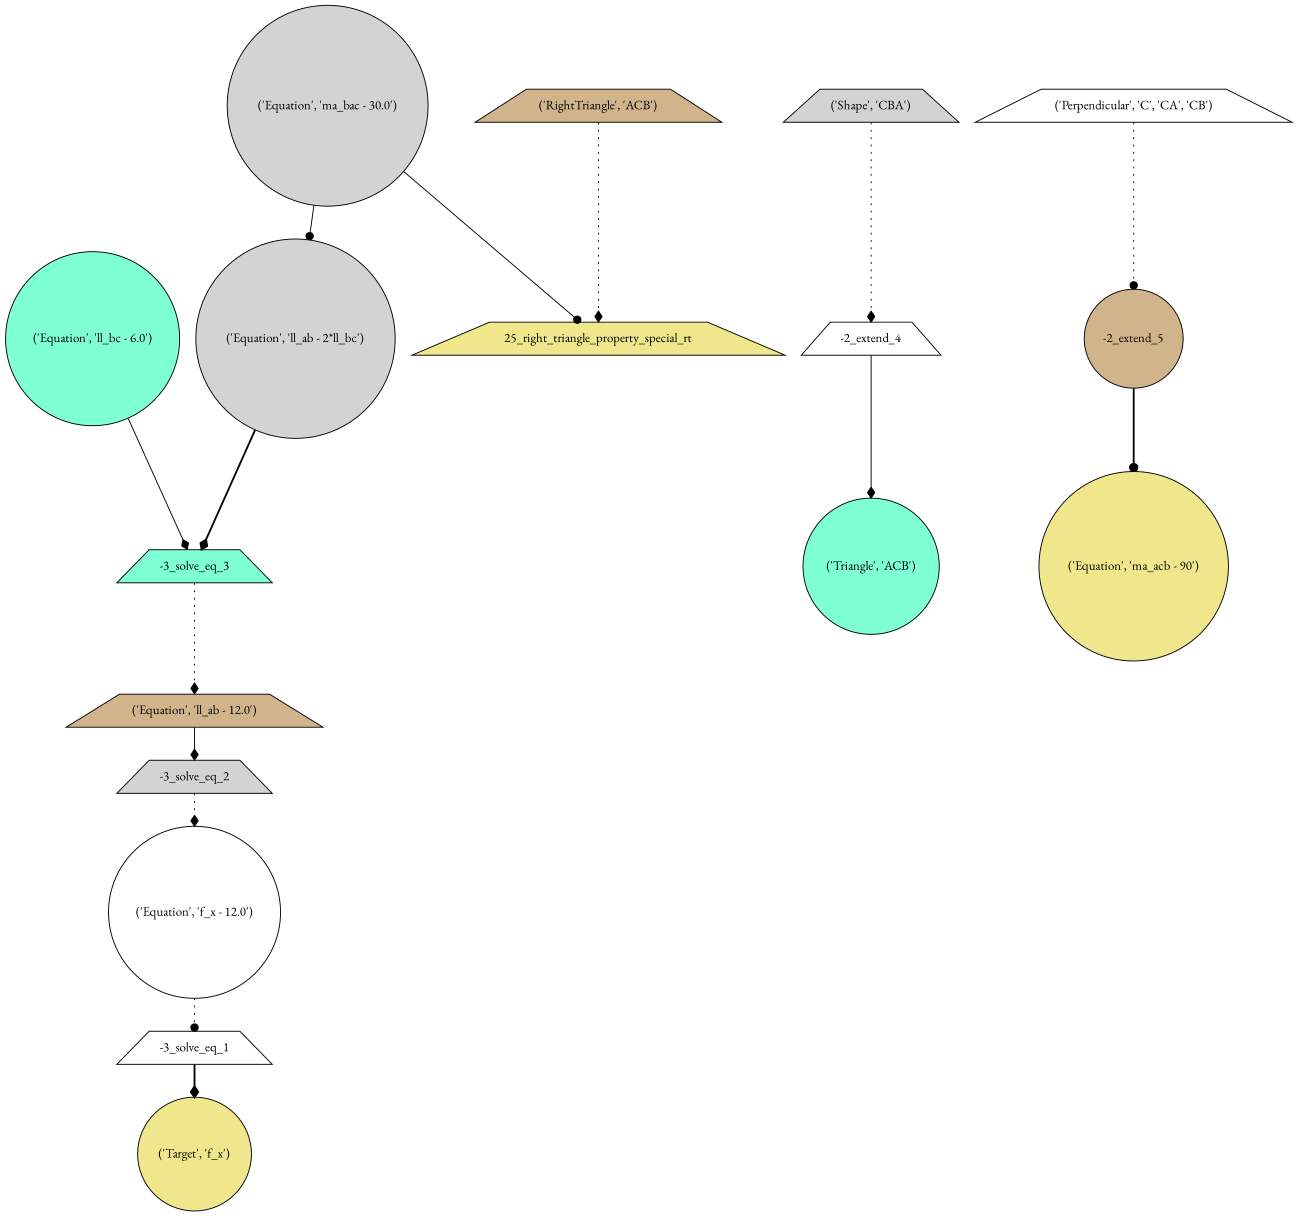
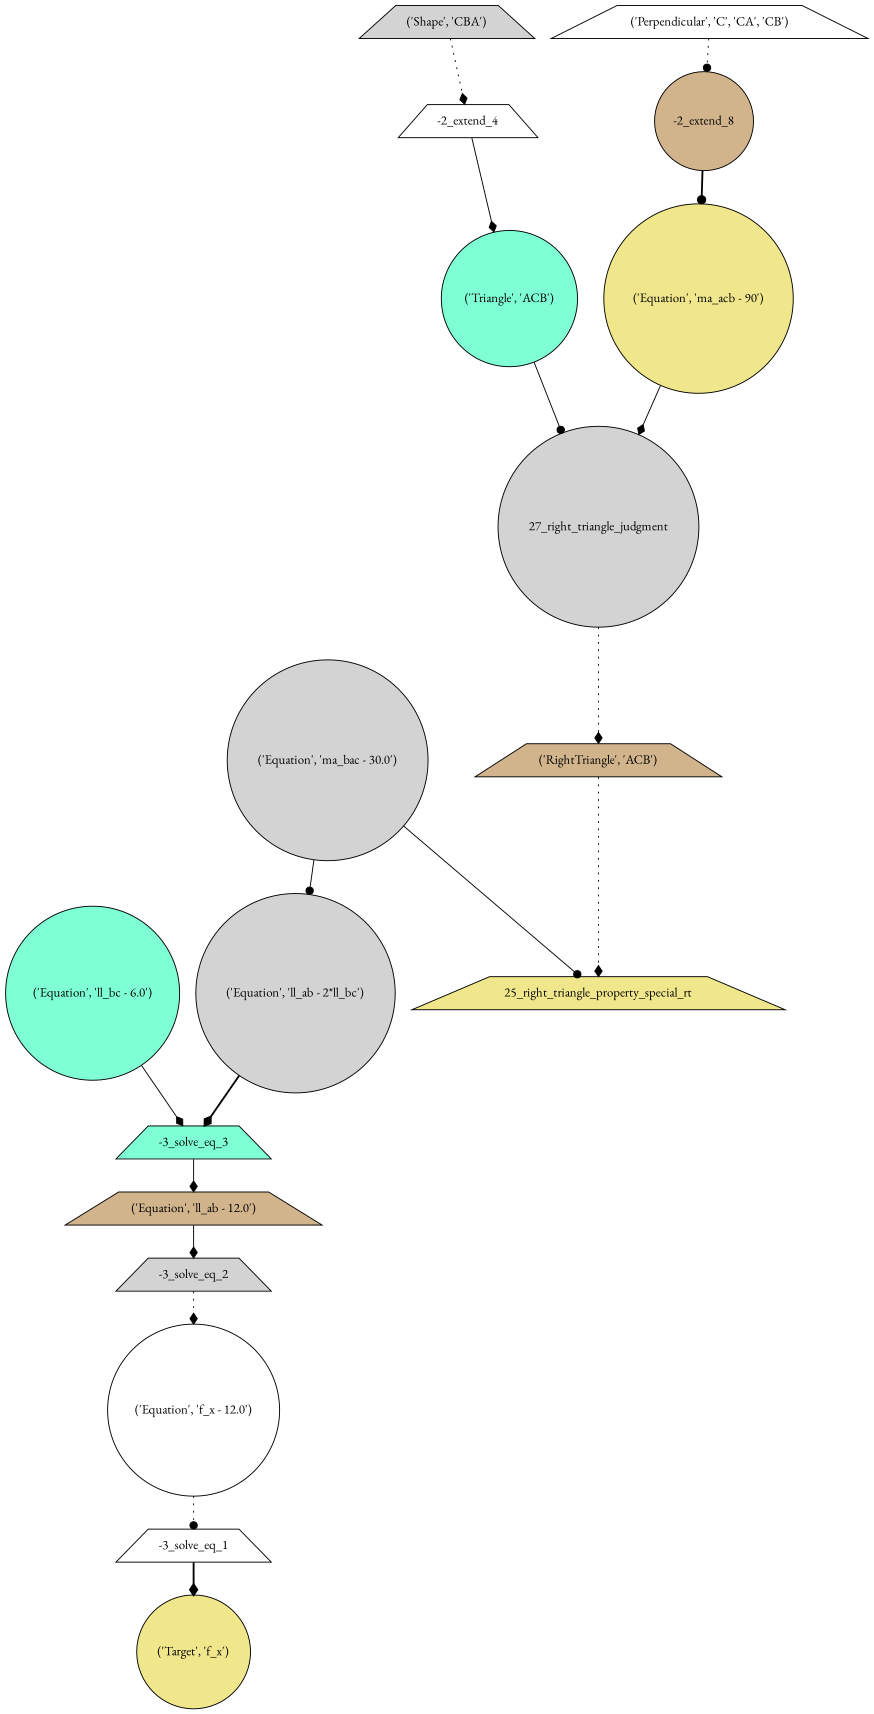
node "-2_extend_5": label "-2_extend_5" -> "-2_extend_8"
node "27_right_triangle_judgment": added
edge "-3_solve_eq_3" -> "('Equation', 'll_ab - 12.0')": style dotted -> solid
